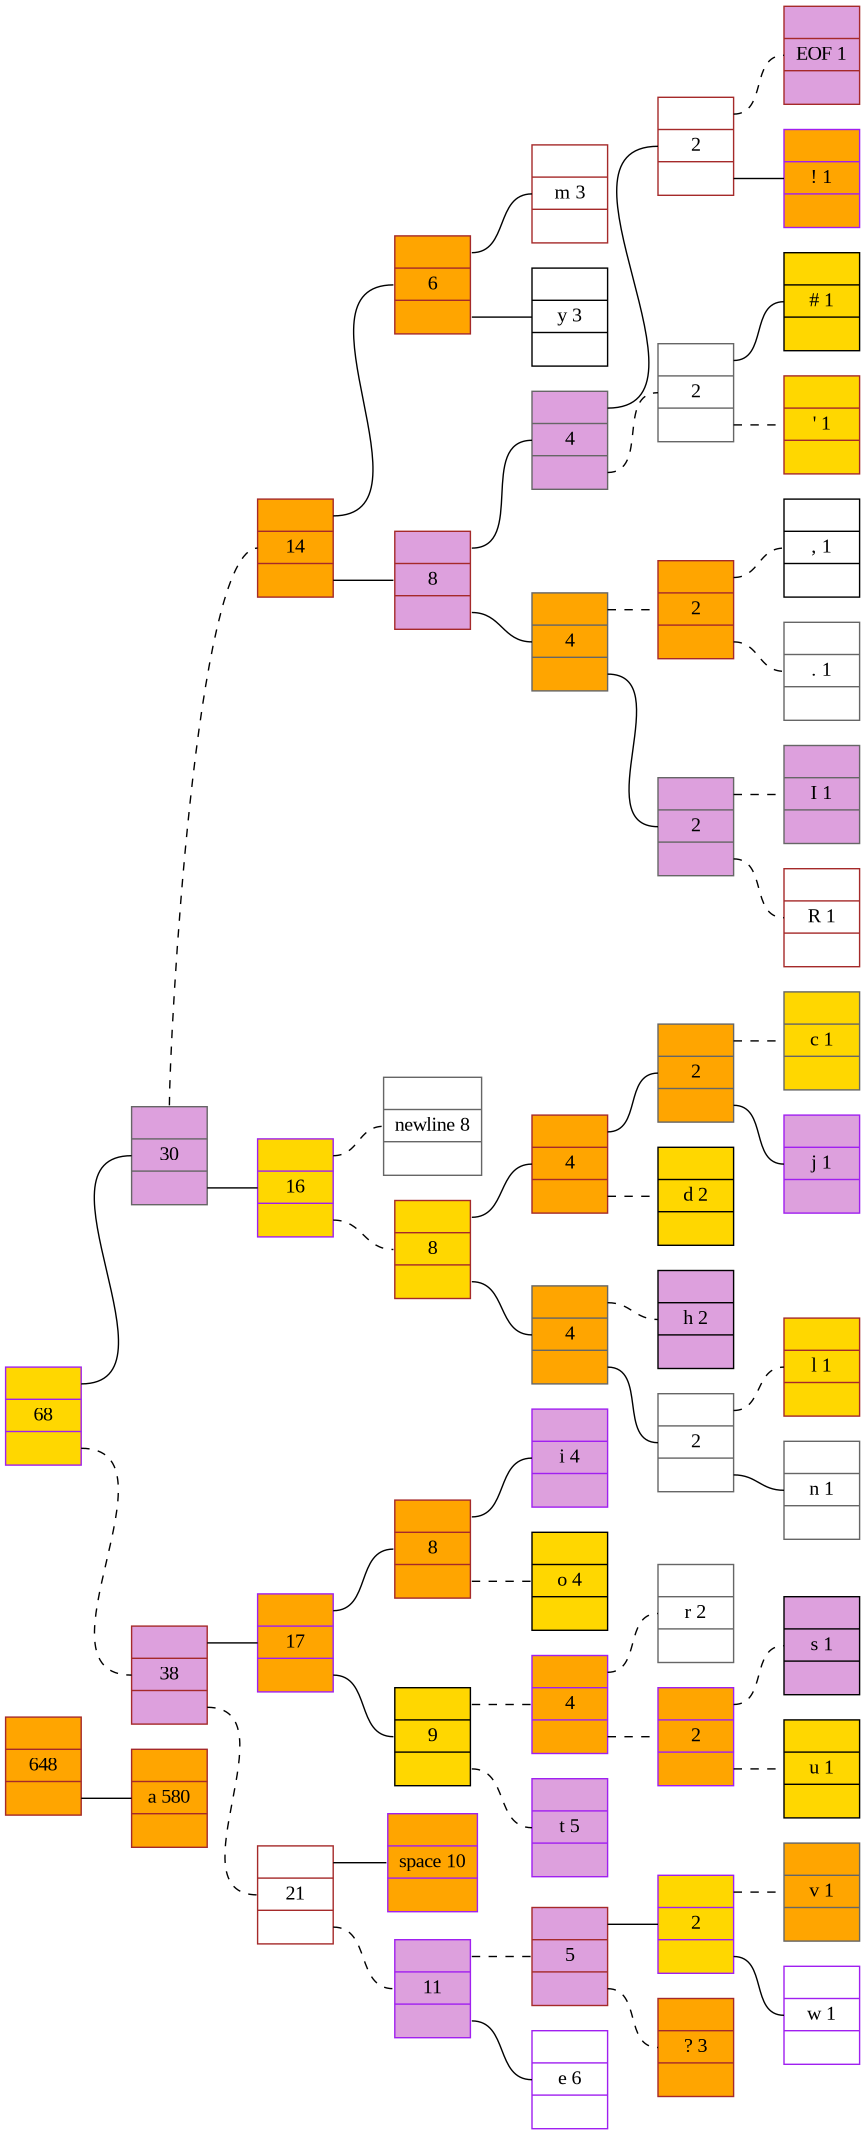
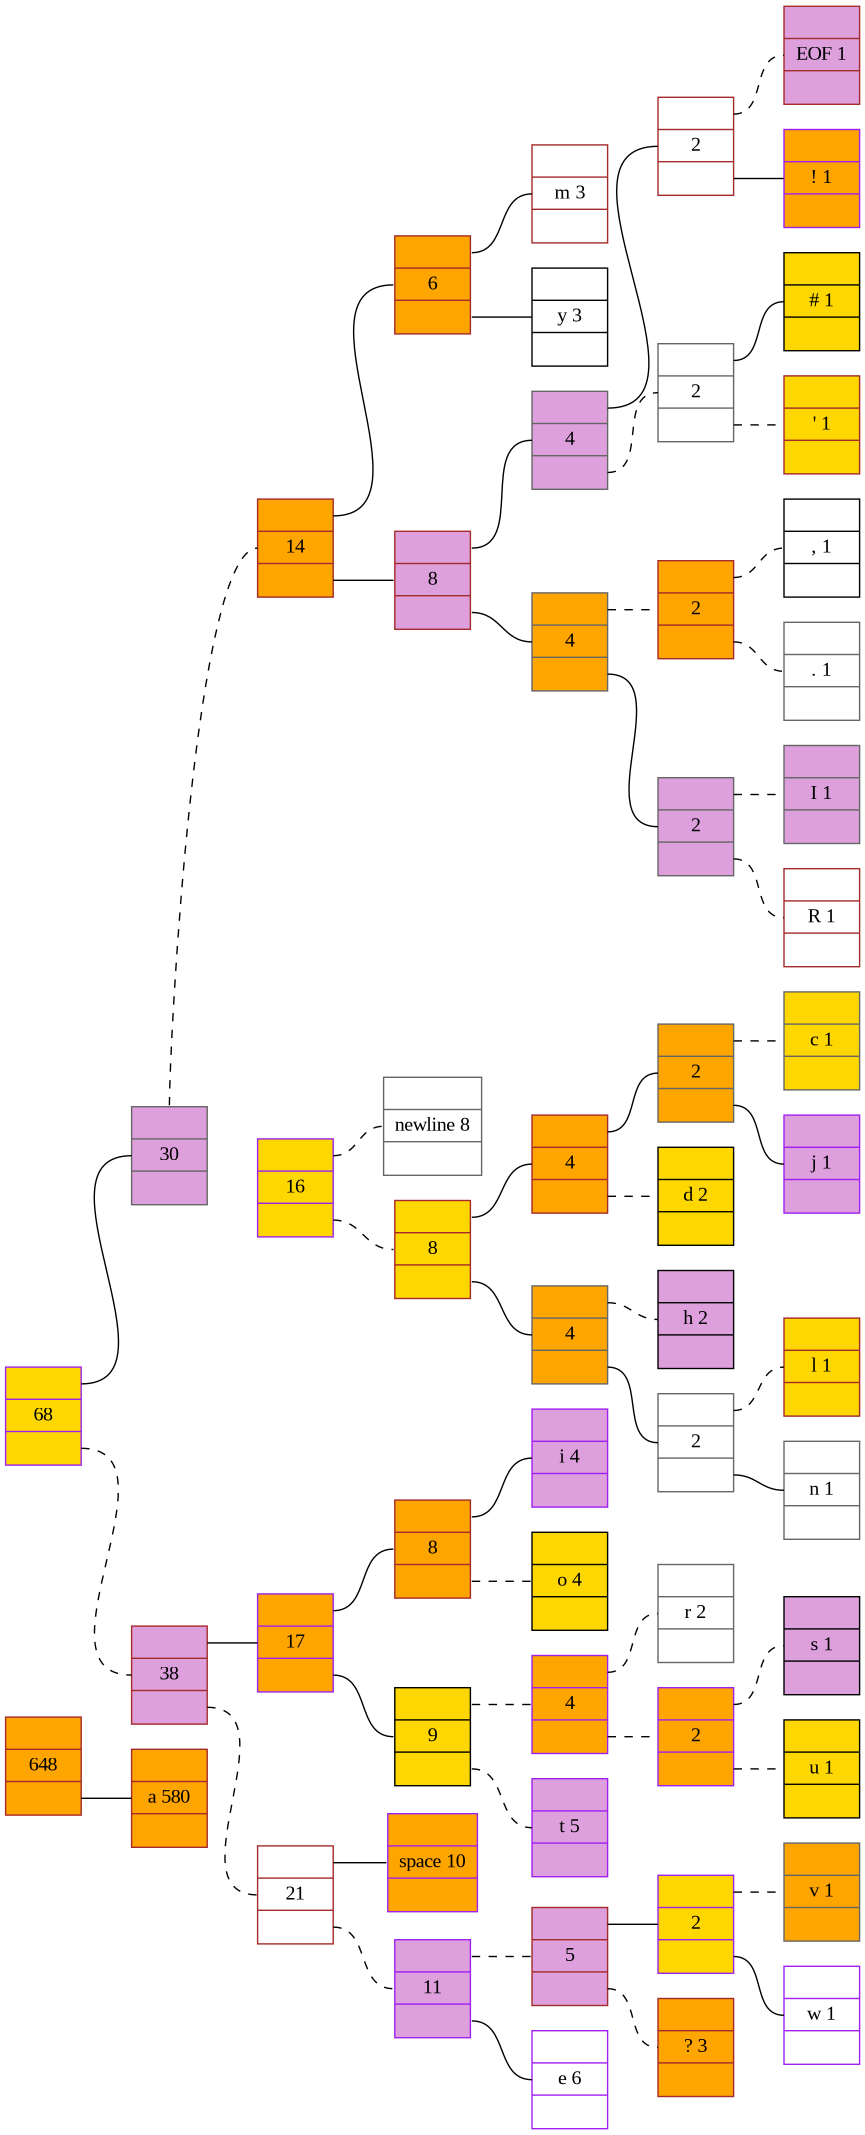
edge "30" -- "16": removed
